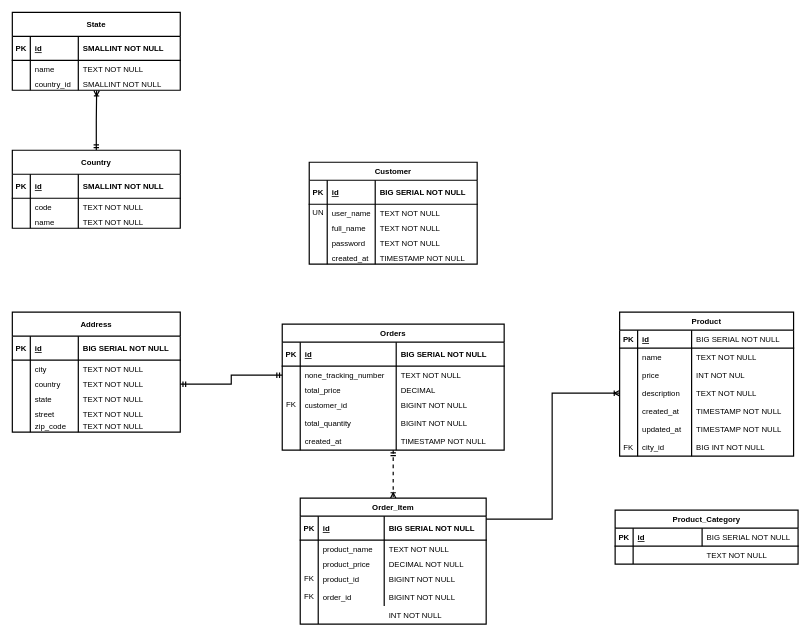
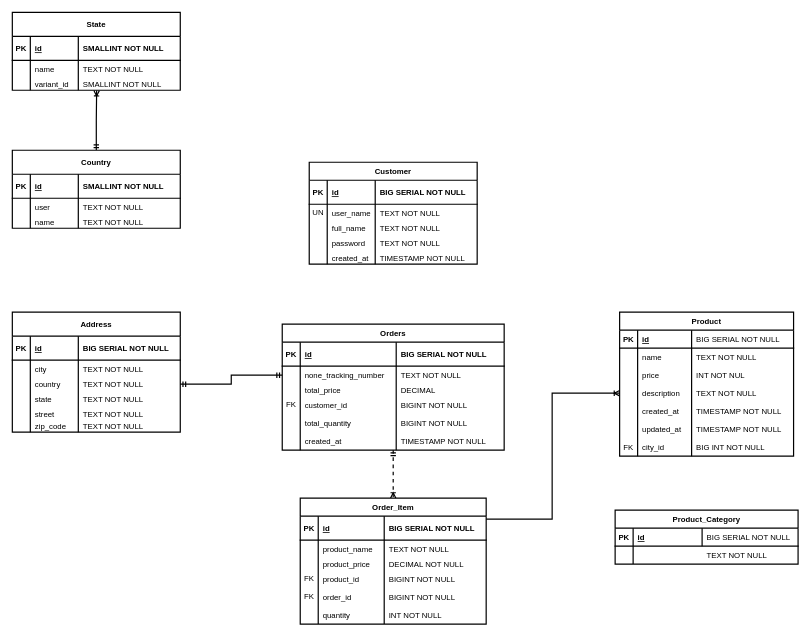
node "country_id": label "country_id" -> "variant_id"
node "code": label "code" -> "user"
node "quantity": added
